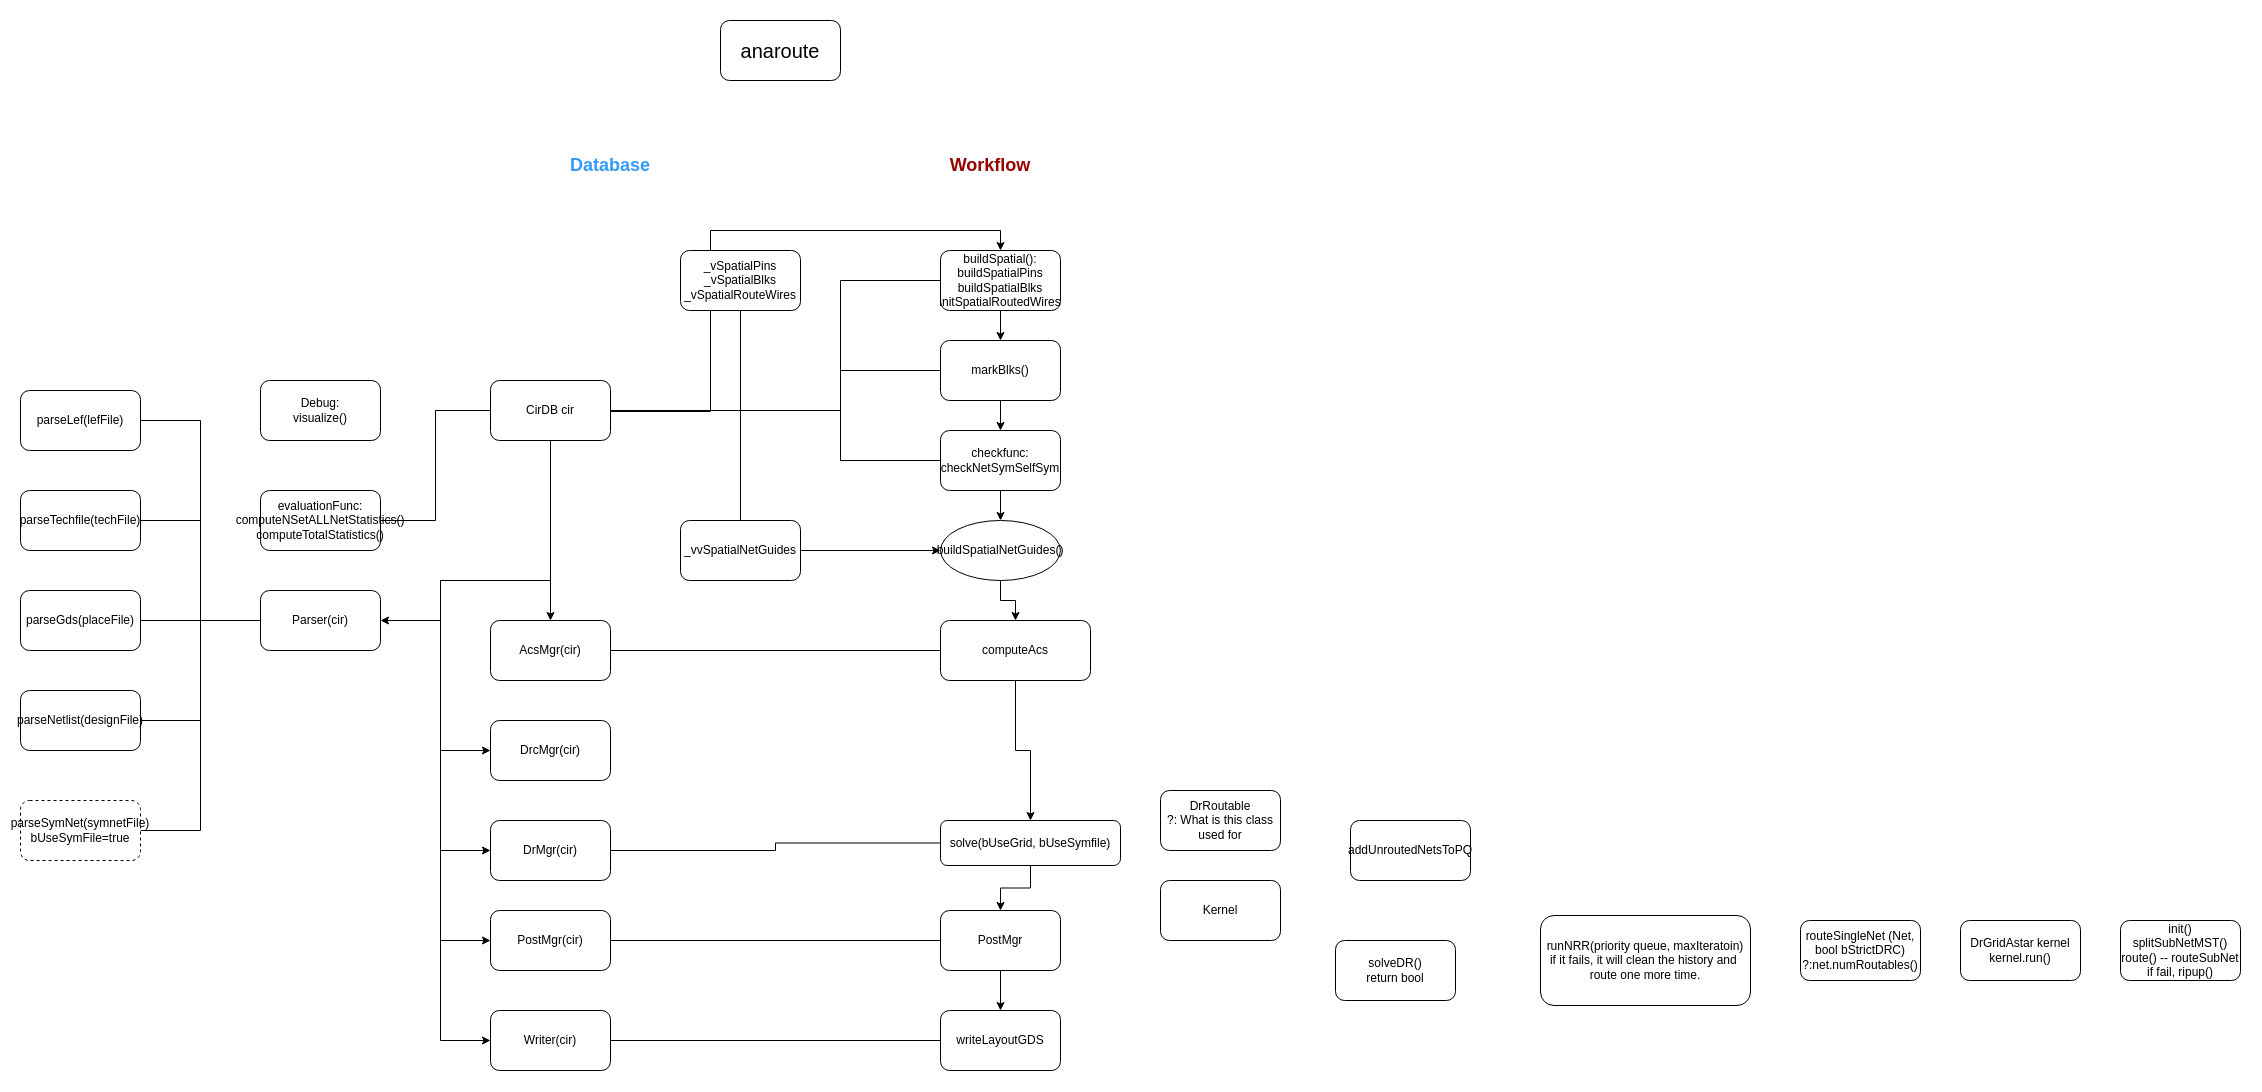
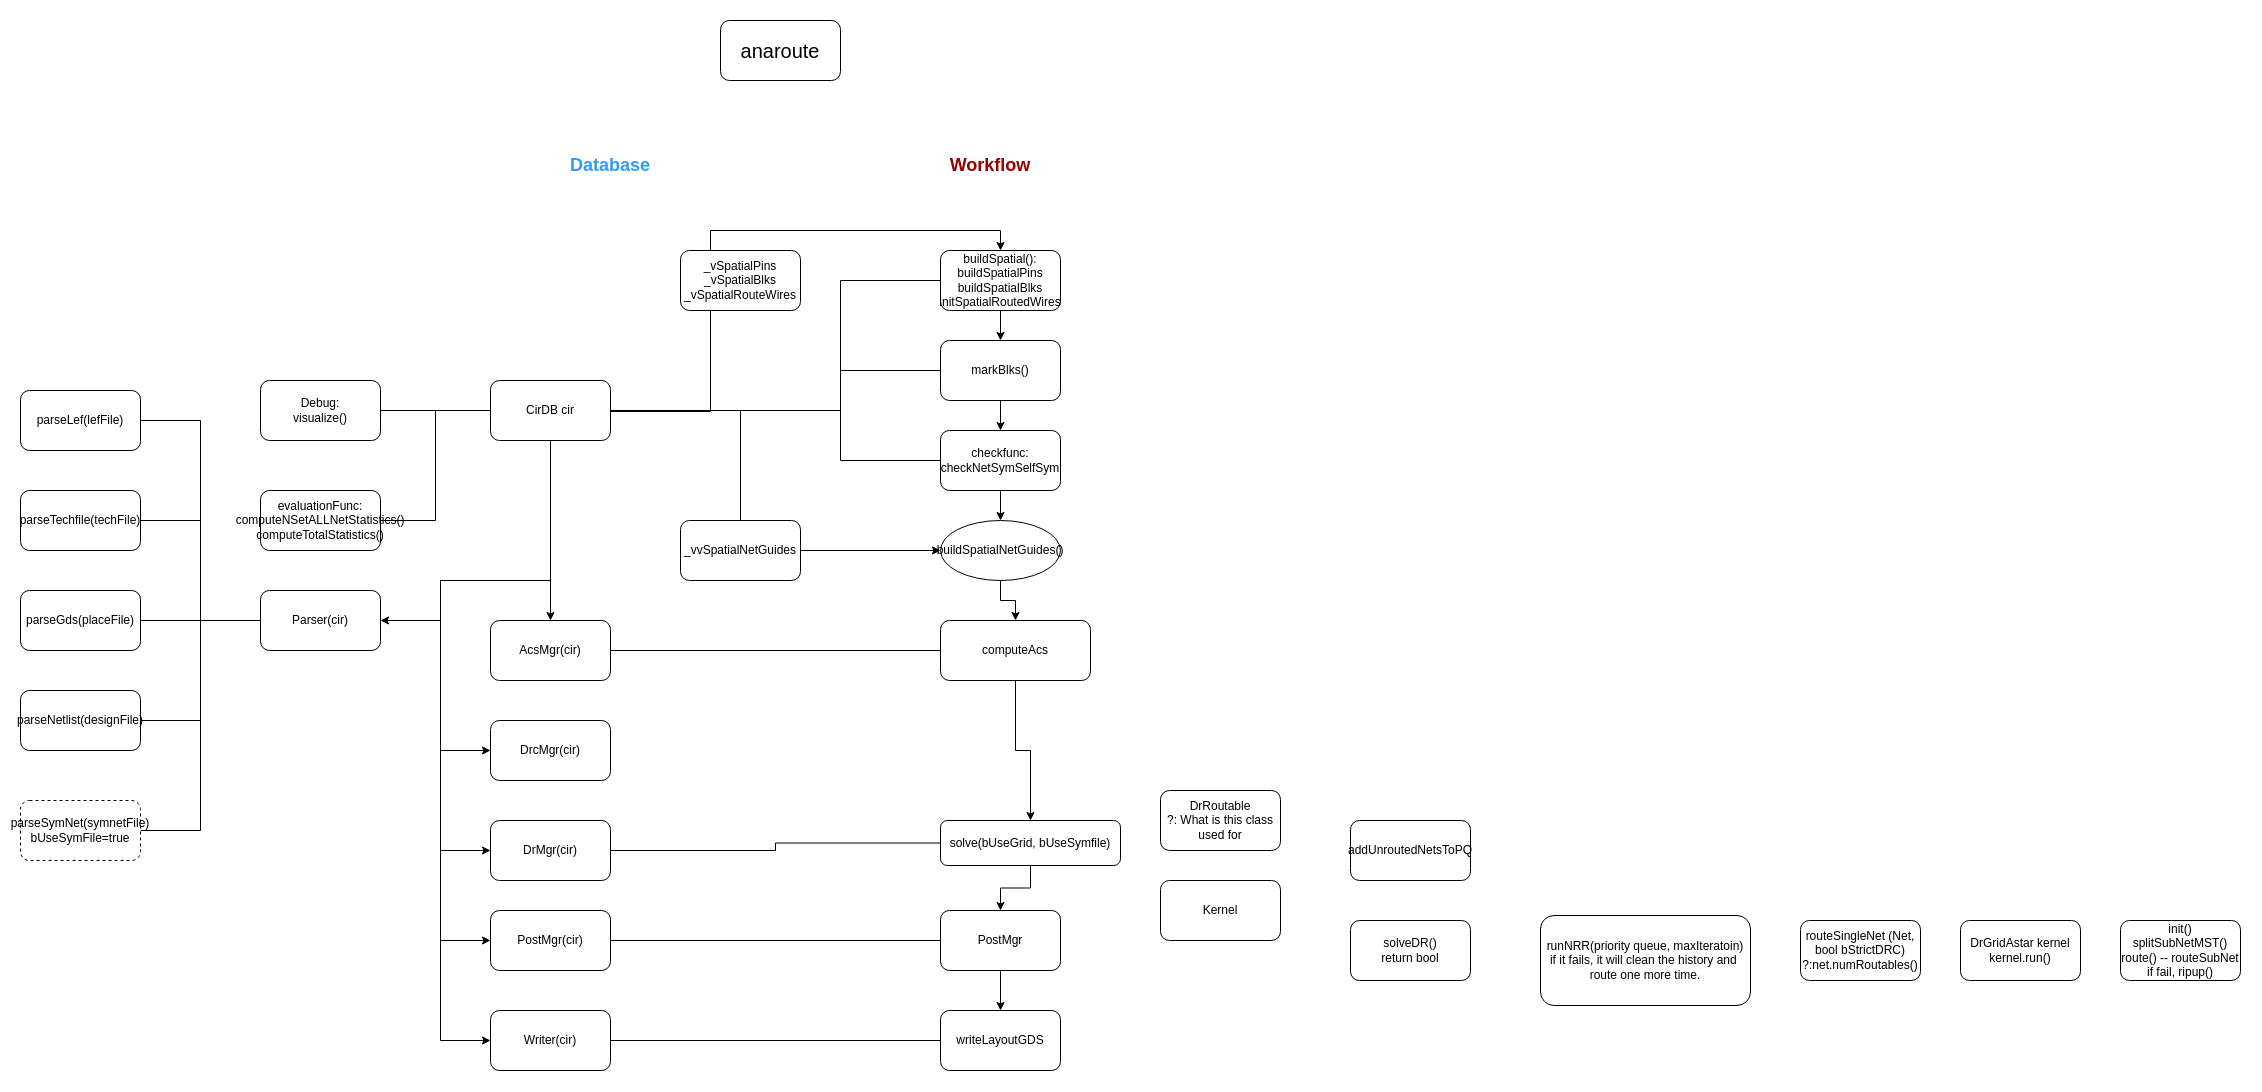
edge "_vSpatialPins _vSpatialBlks _vSpatialRouteWires" -- "CirDB cir": now "Debug: visualize()" -- "CirDB cir"
node "solveDR() return bool": moved (1396, 971) -> (1411, 951)
